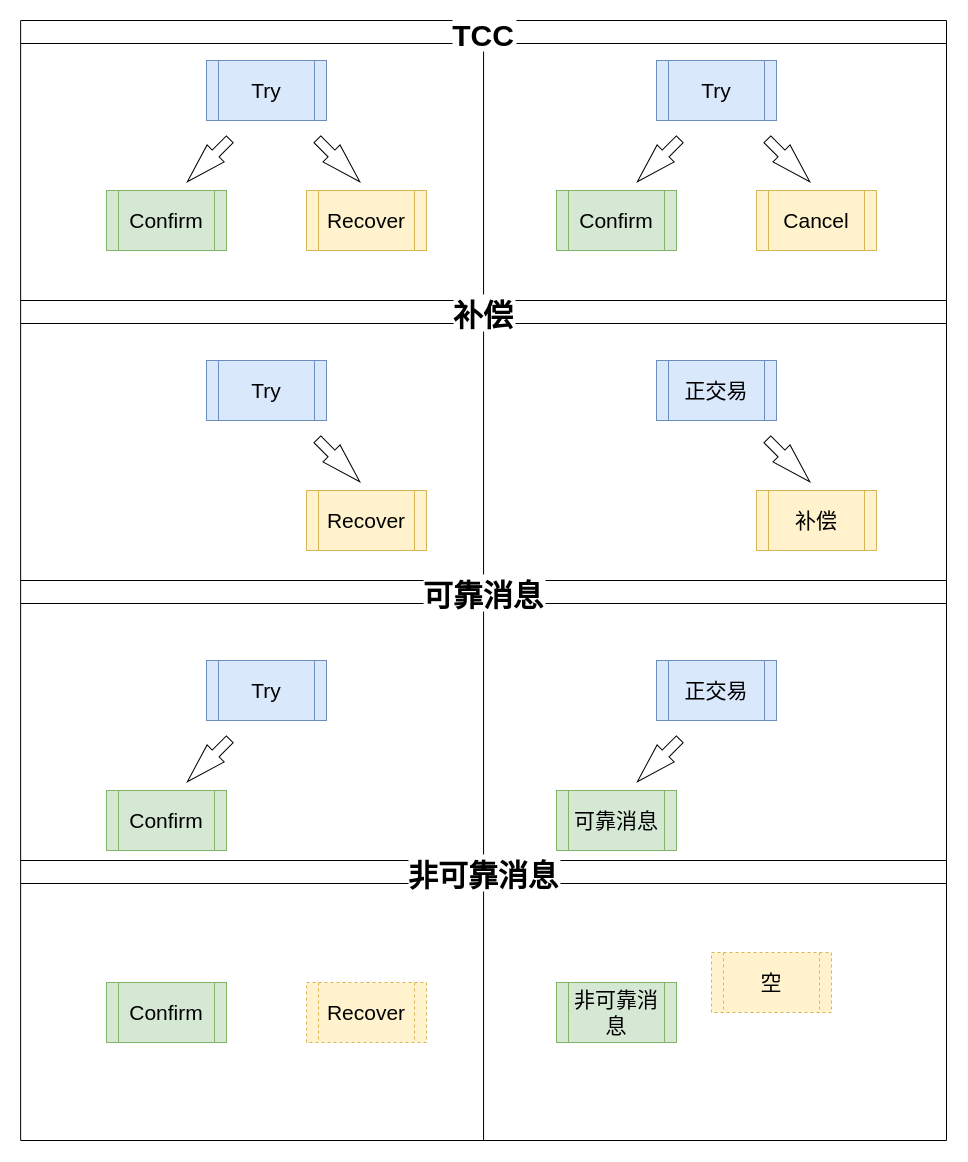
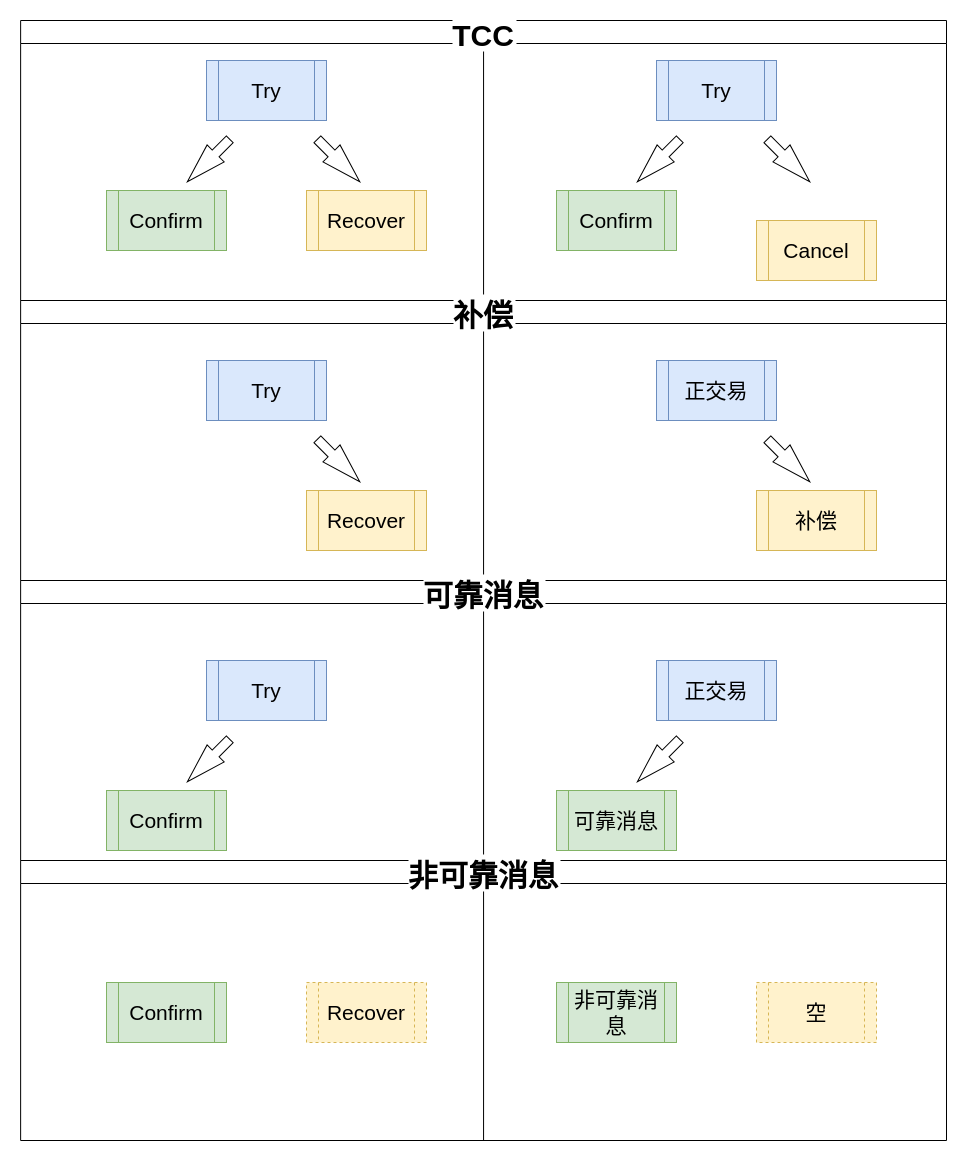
node "Cancel": moved (817, 221) -> (817, 251)
node "空": moved (772, 983) -> (817, 1013)
